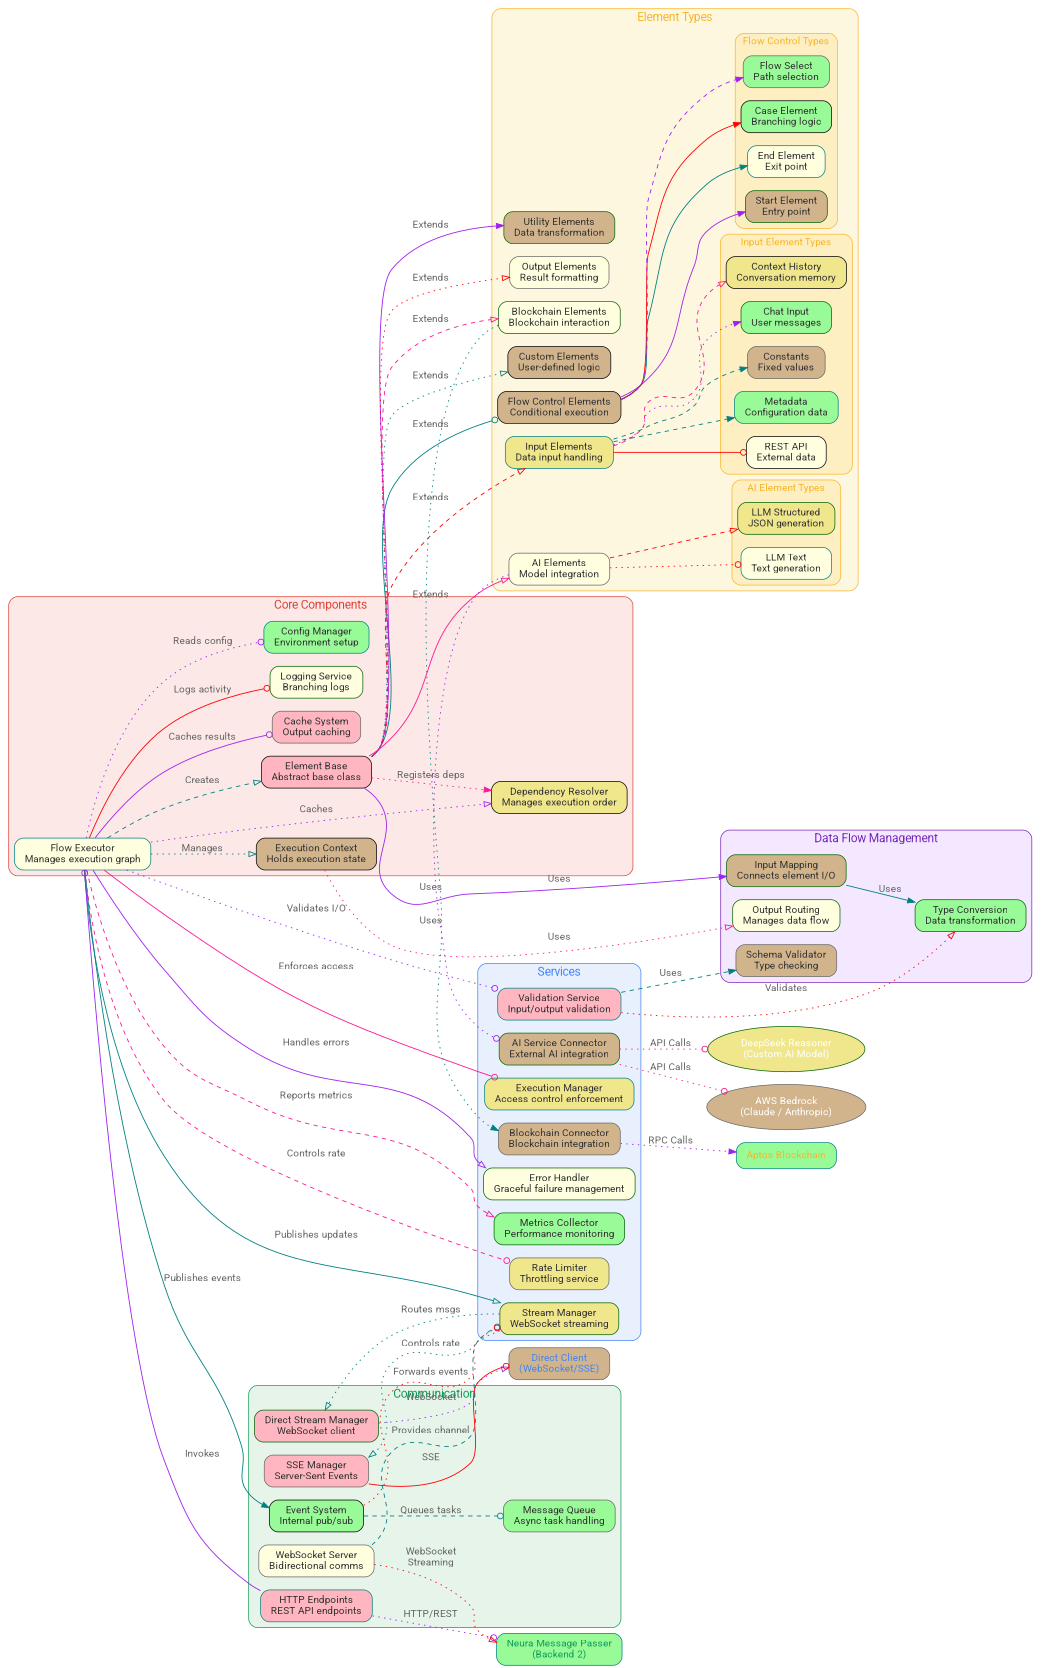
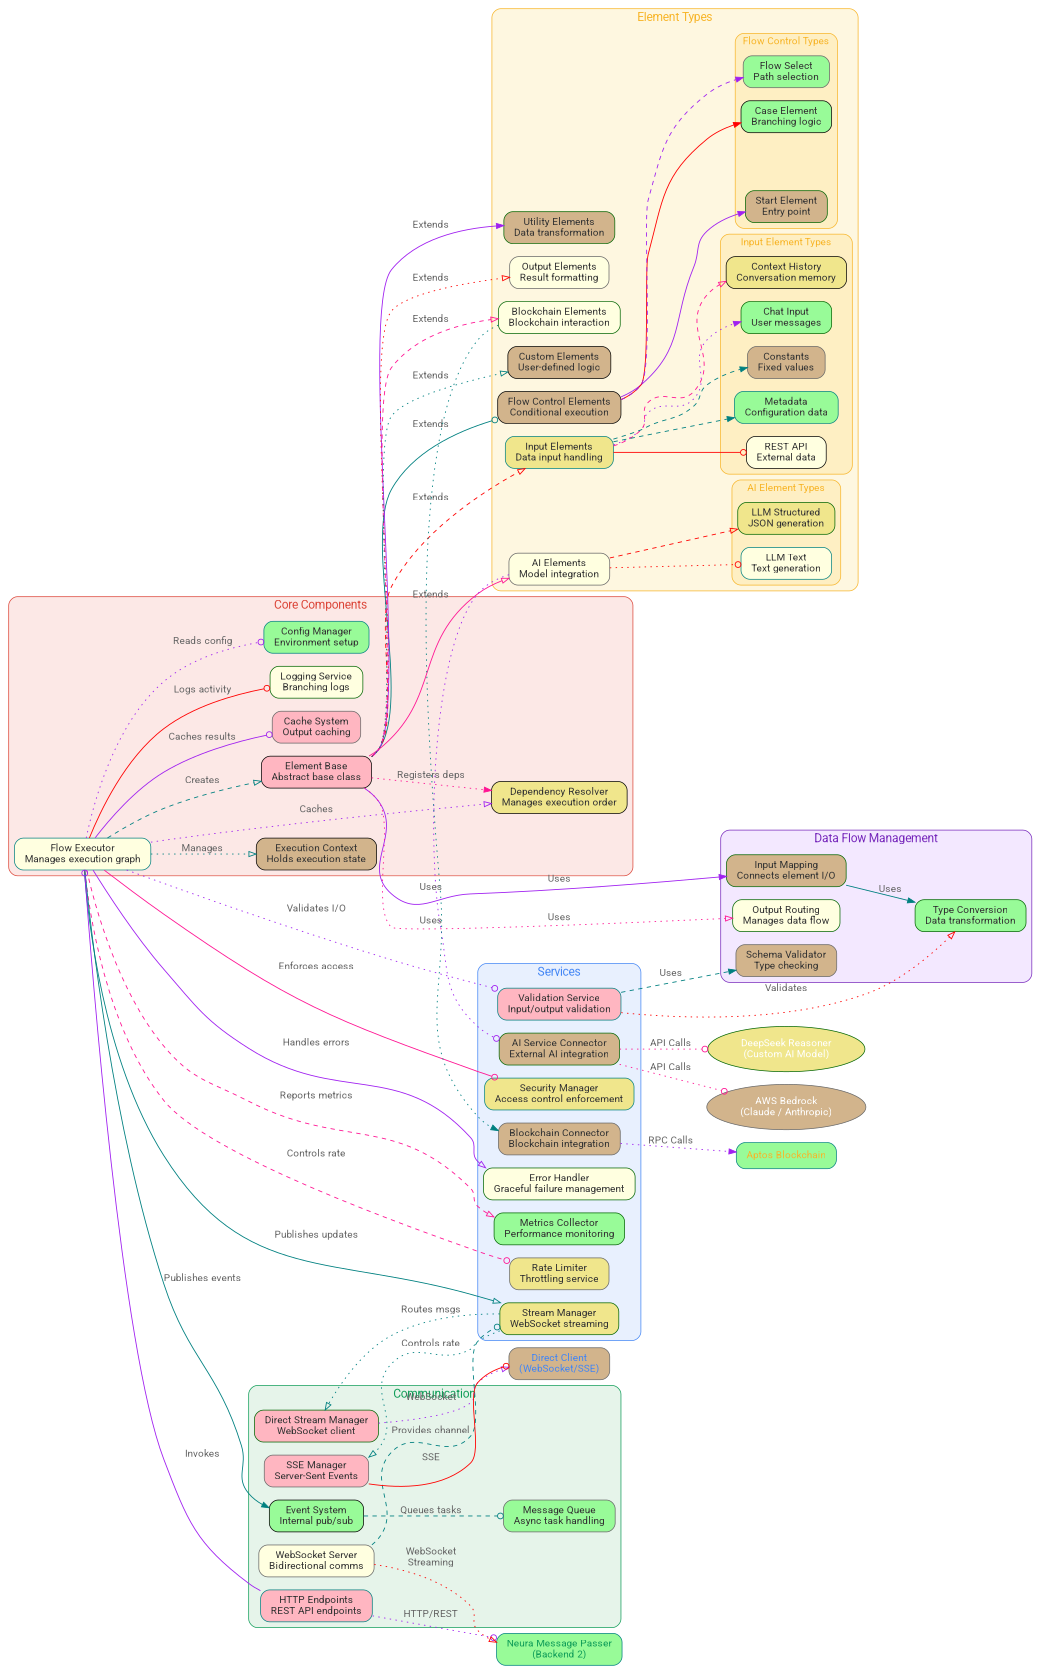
node "End Element Exit point": removed
edge "Execution Context Holds execution state" -> "Output Routing Manages data flow": now "Element Base Abstract base class" -> "Output Routing Manages data flow"
node "Execution Manager Access control enforcement": label "Execution Manager Access control enforcement" -> "Security Manager Access control enforcement"
edge "Event System Internal pub/sub" -> "Stream Manager WebSocket streaming": removed, label "Forwards events"
